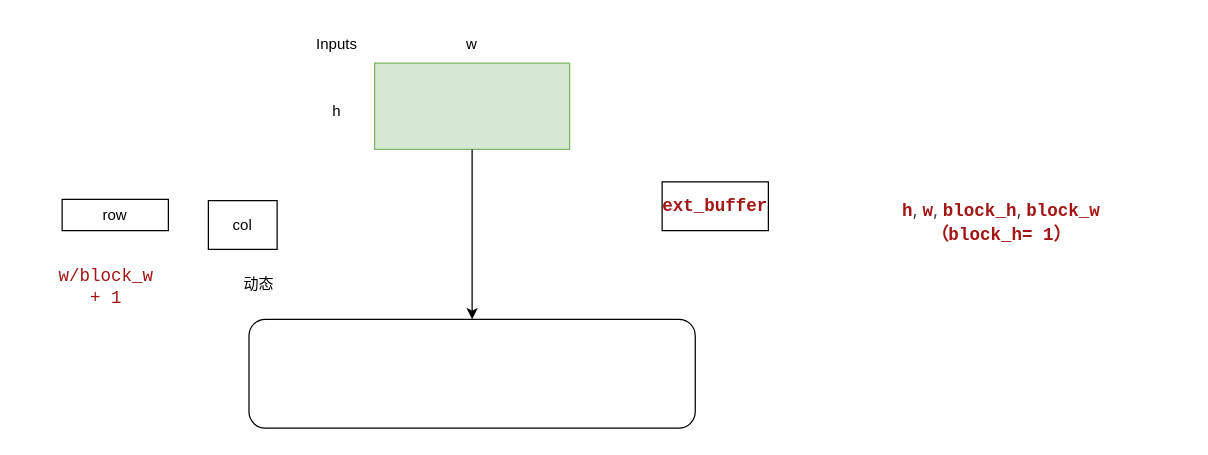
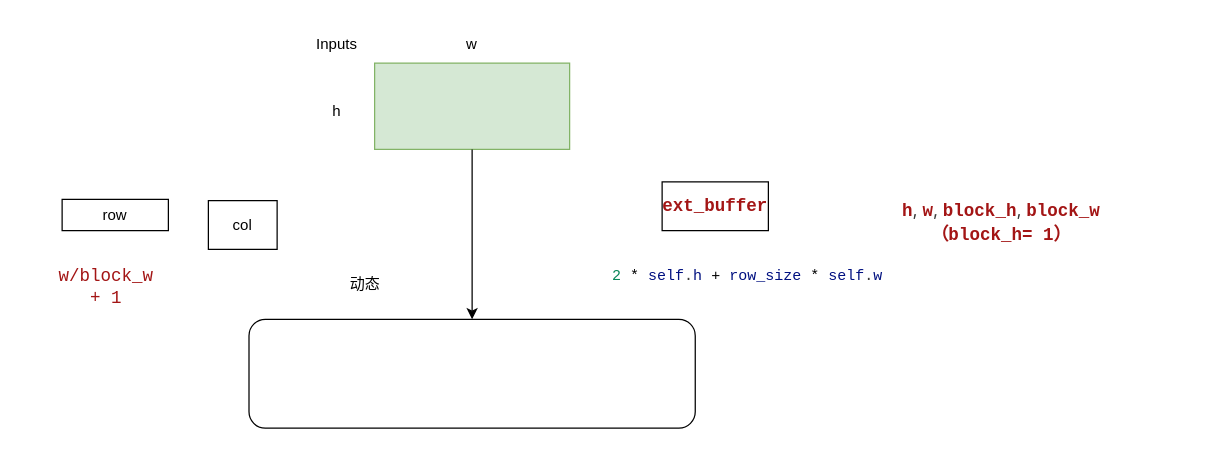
node "2 * self.h + row_size * self.w": added
node "动态": moved (258, 284) -> (364, 284)
